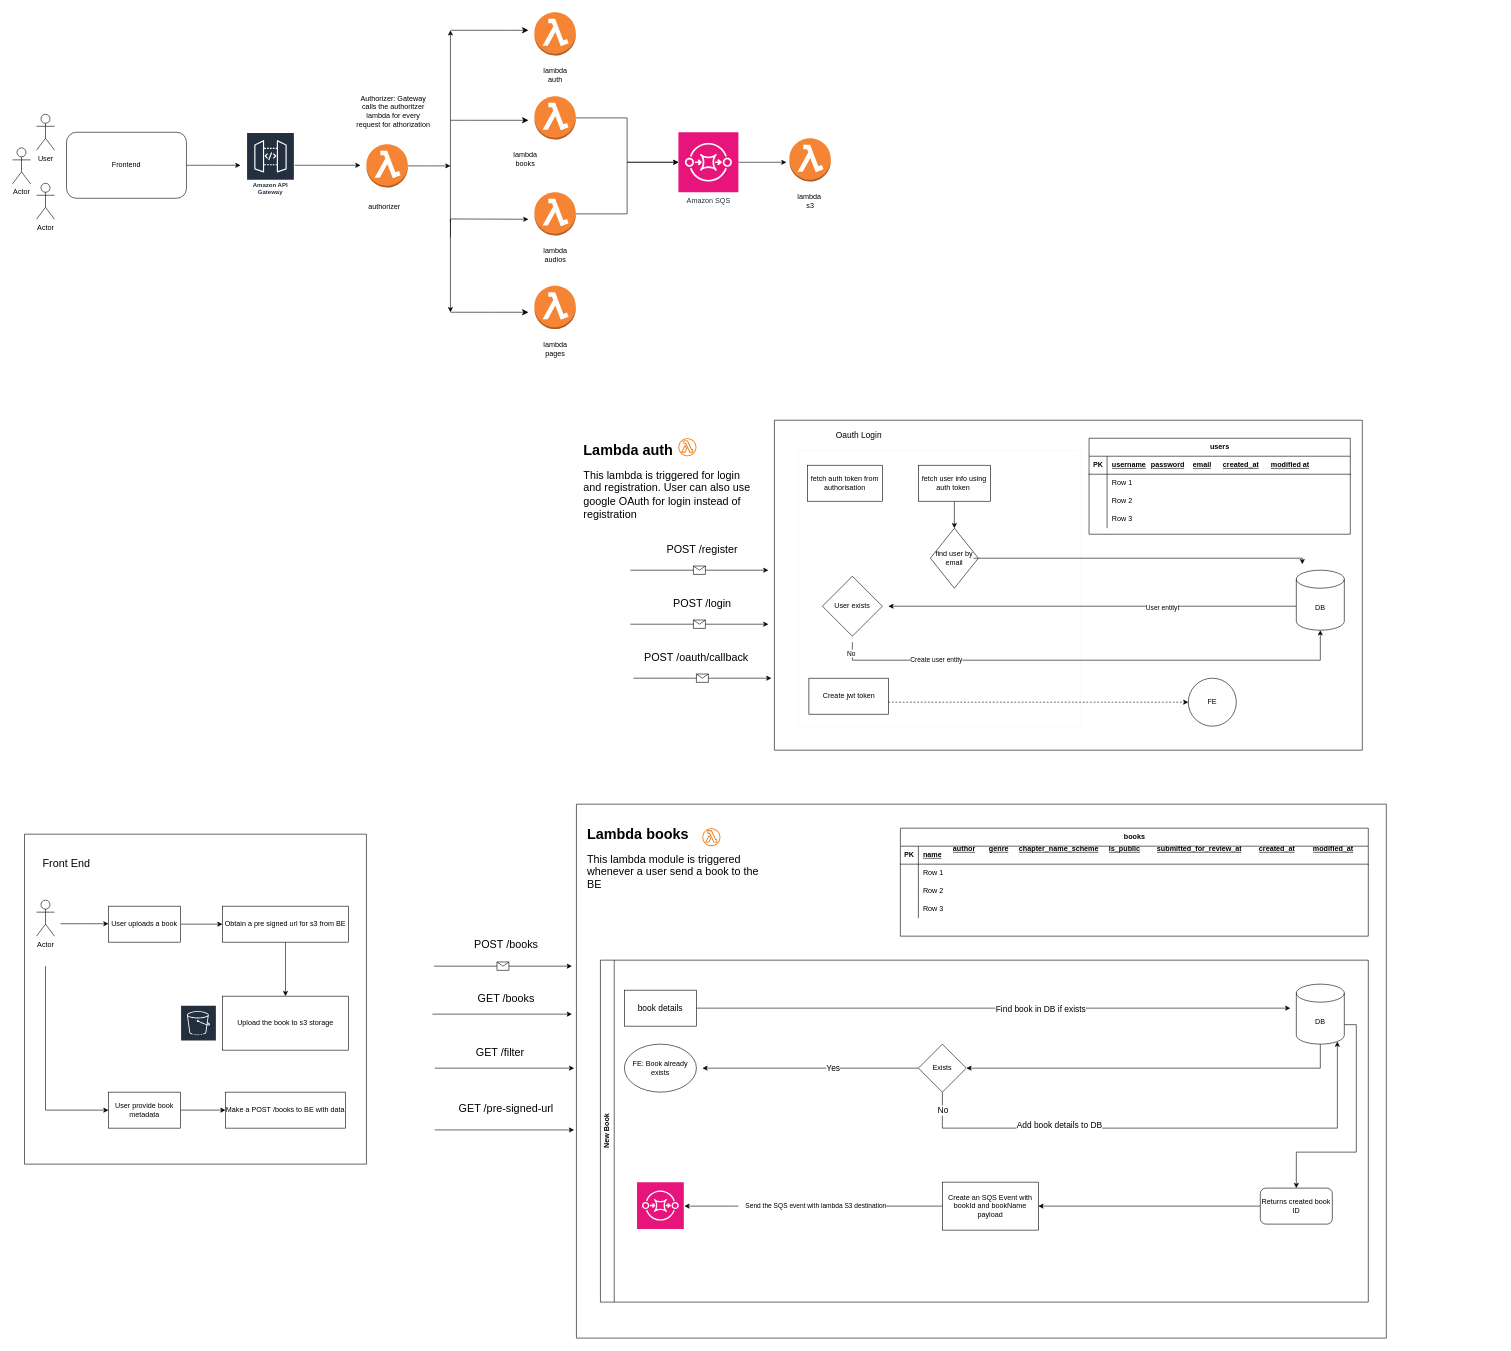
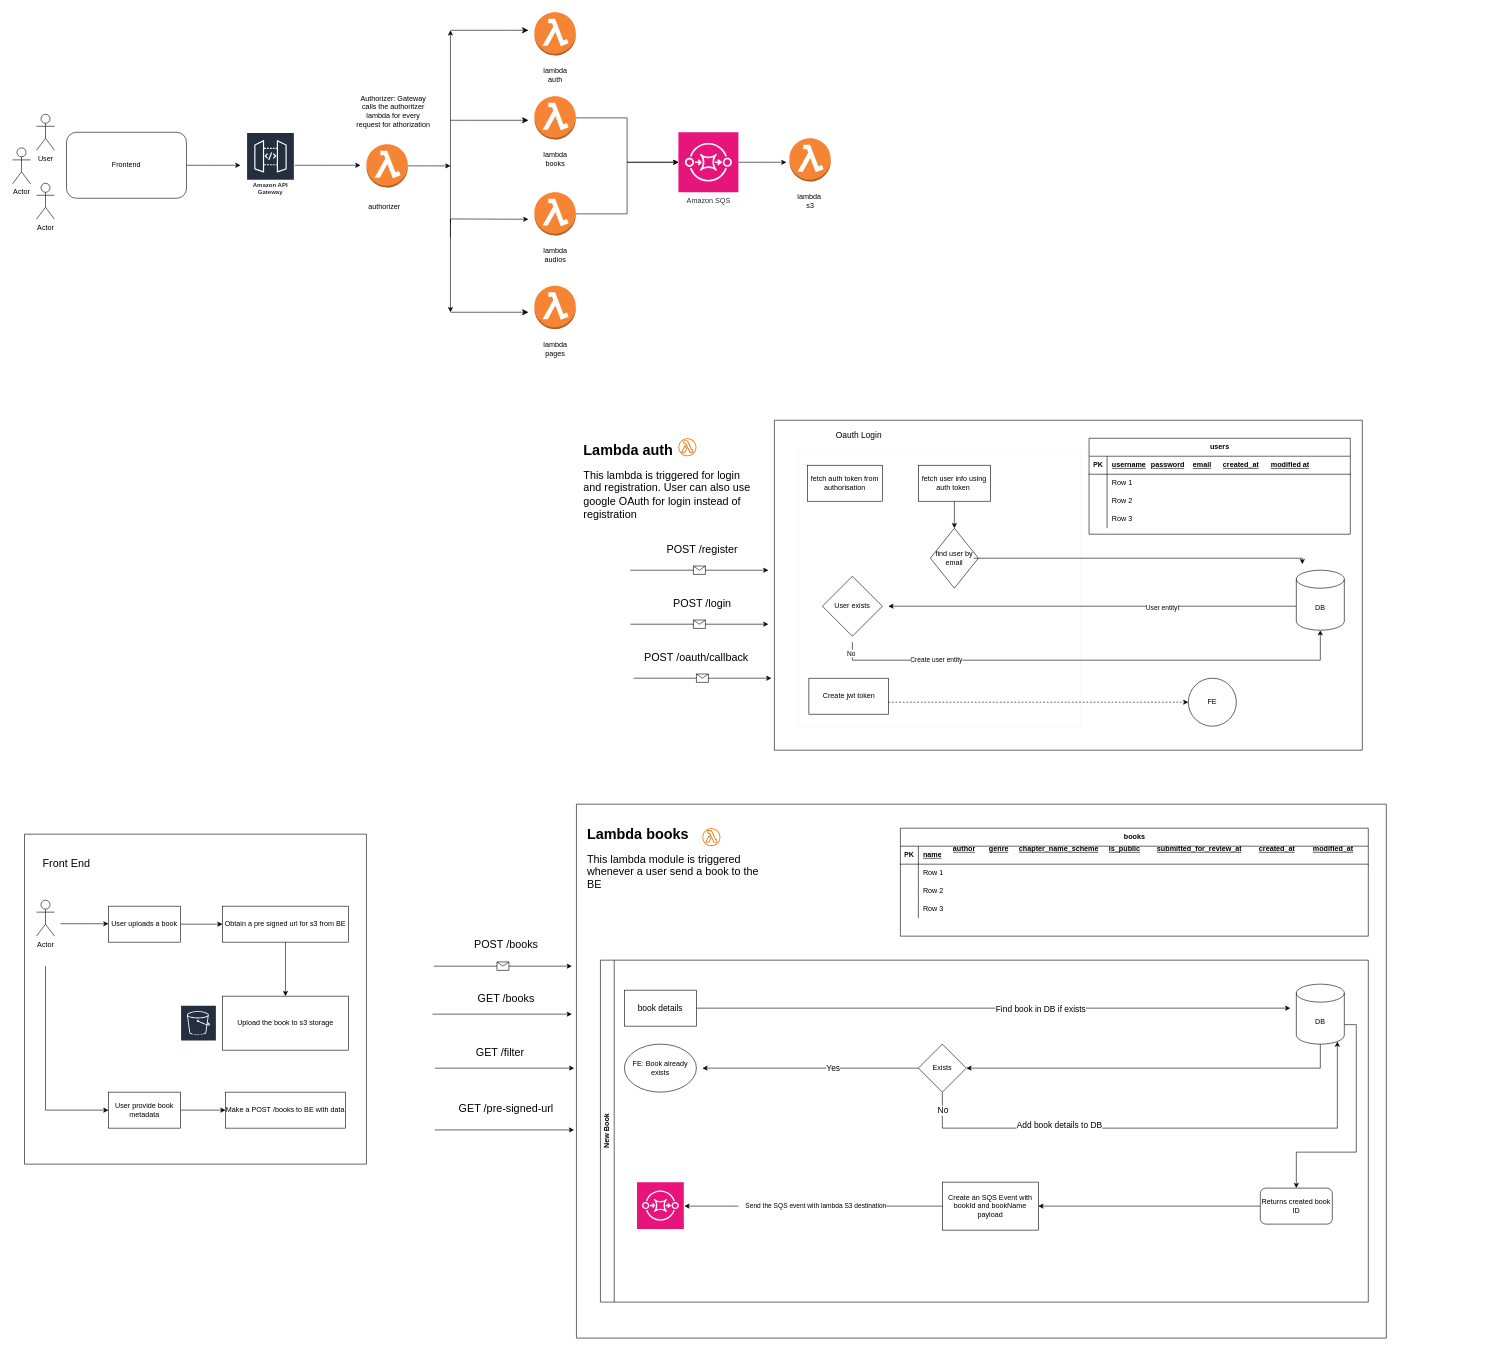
node "lambda books": moved (525, 159) -> (555, 159)
